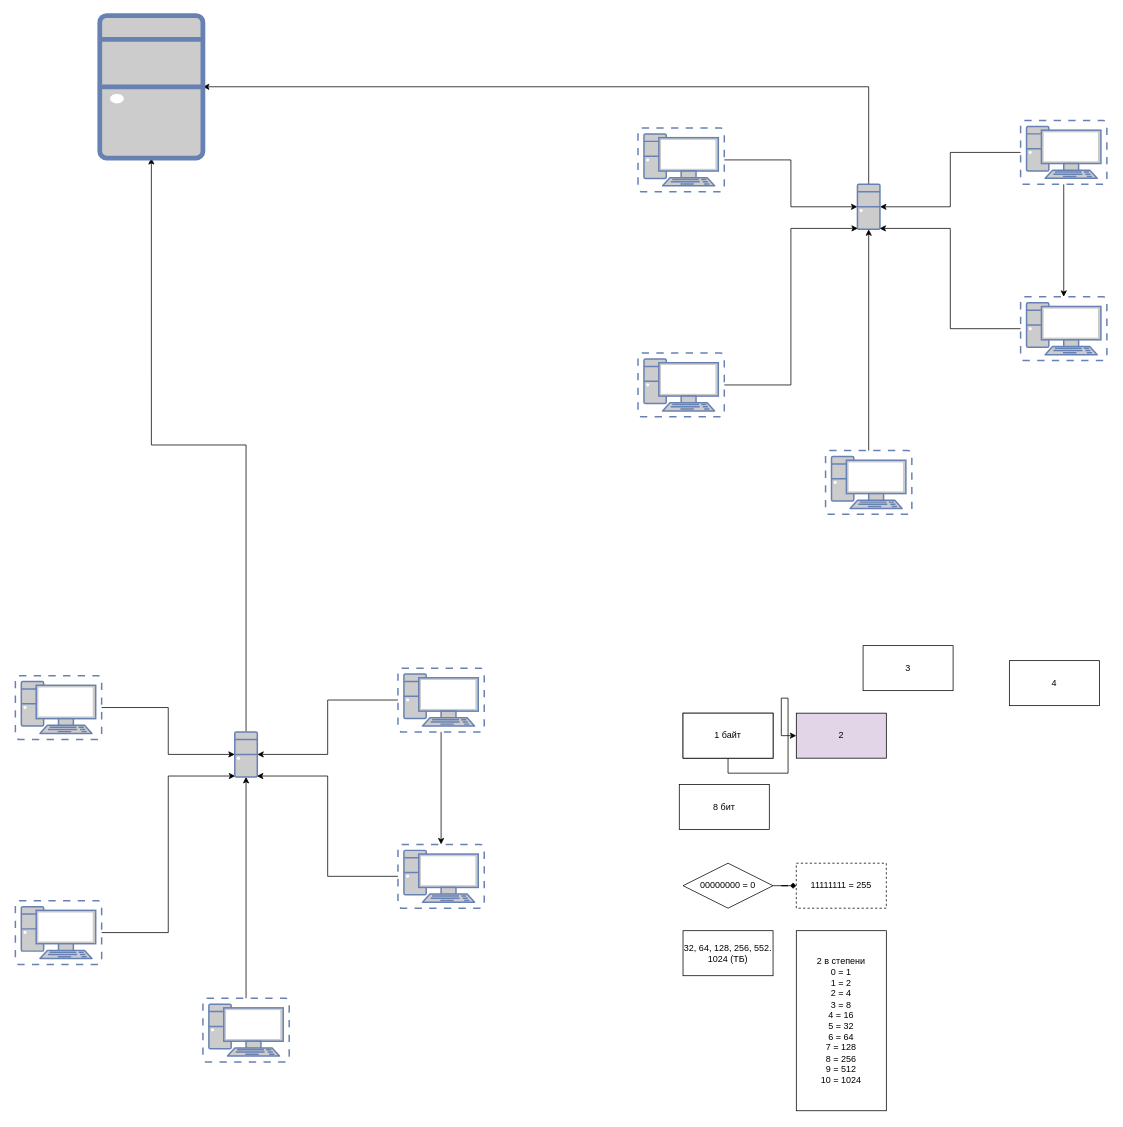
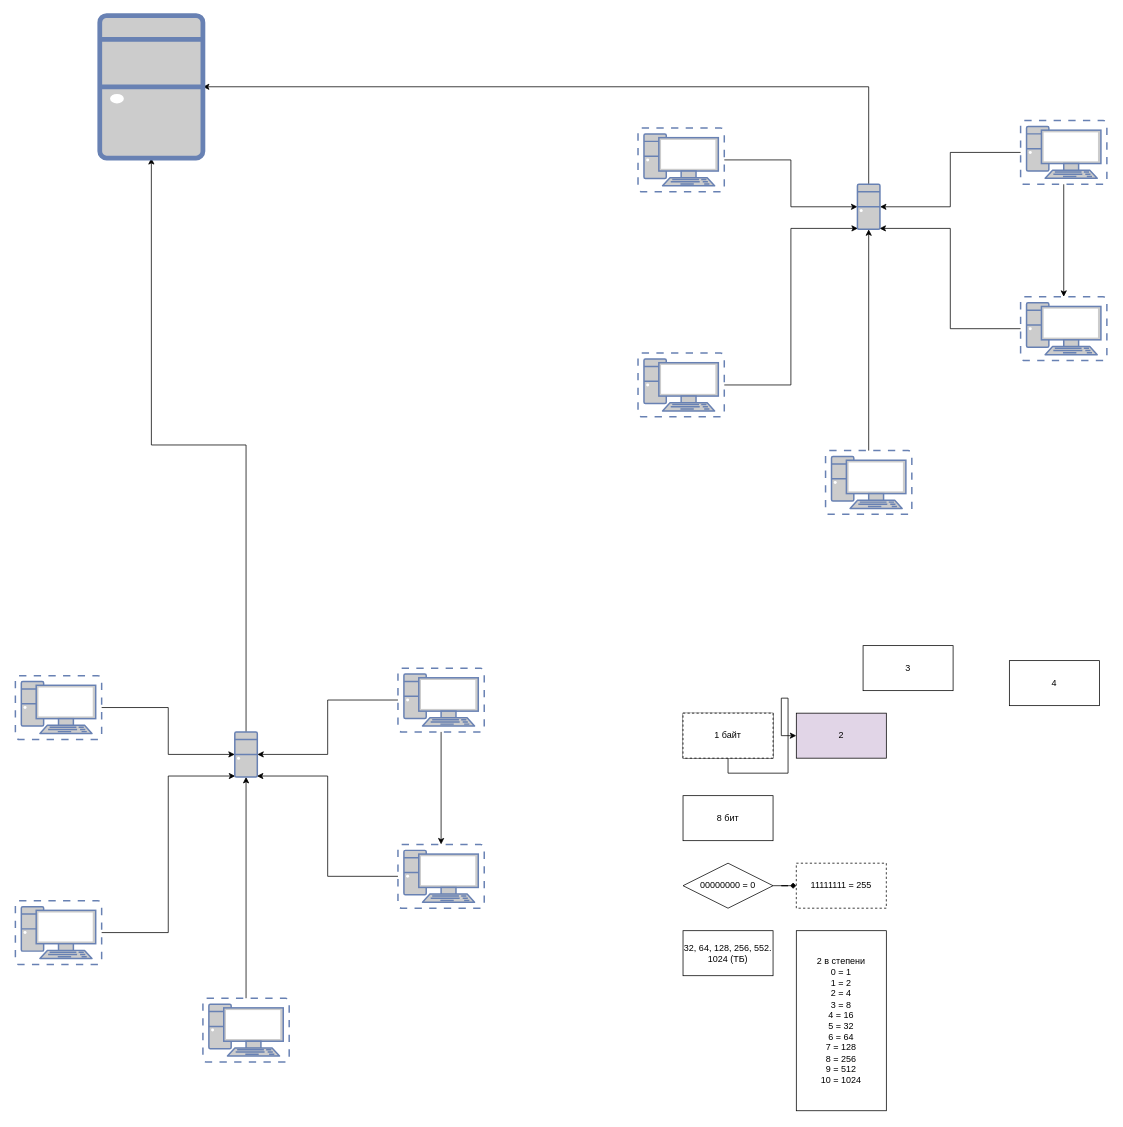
node "1 байт": style solid -> dashed
node "8 бит": moved (724, 807) -> (728, 818)
